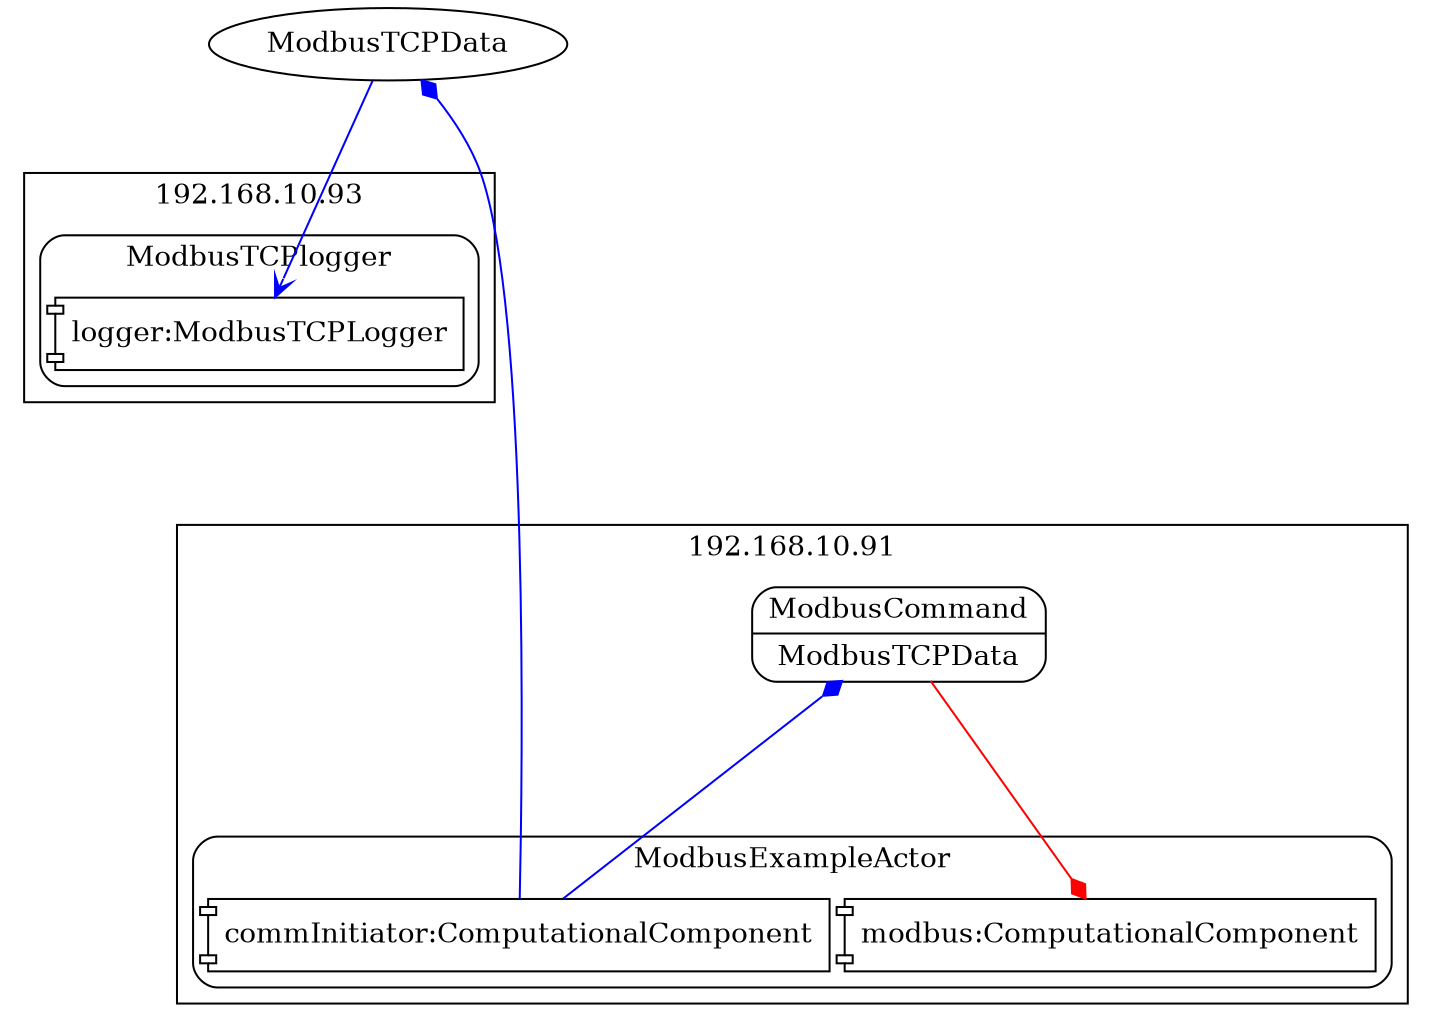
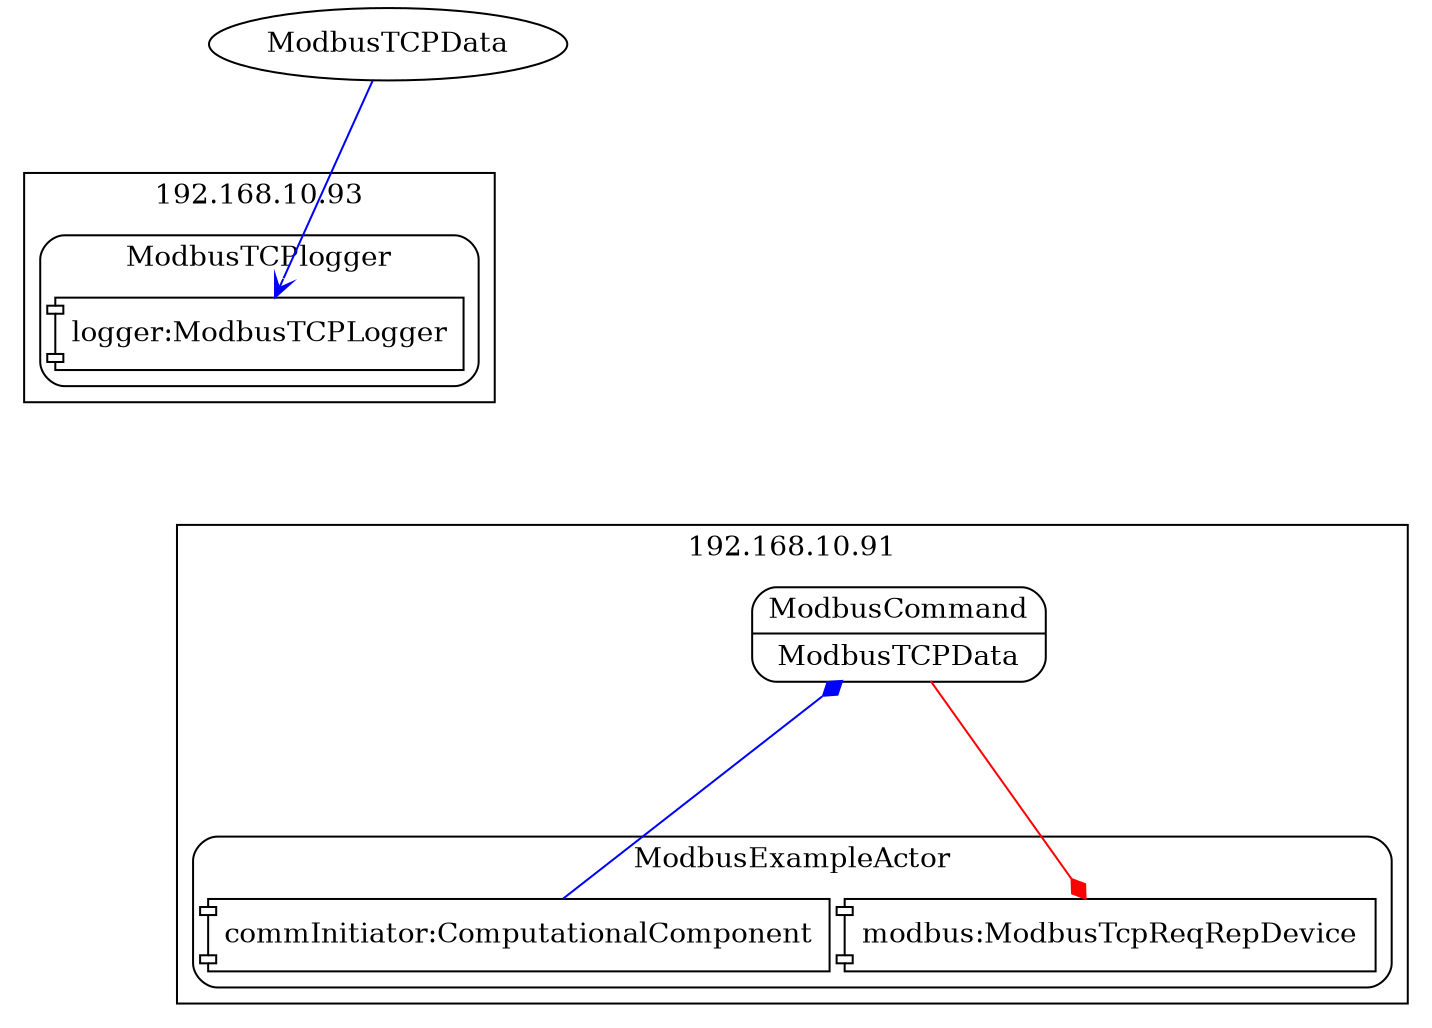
edge "commInitiator:ComputationalComponent" -> "ModbusTCPData": removed
node "modbus:ComputationalComponent": label "modbus:ComputationalComponent" -> "modbus:ModbusTcpReqRepDevice"
